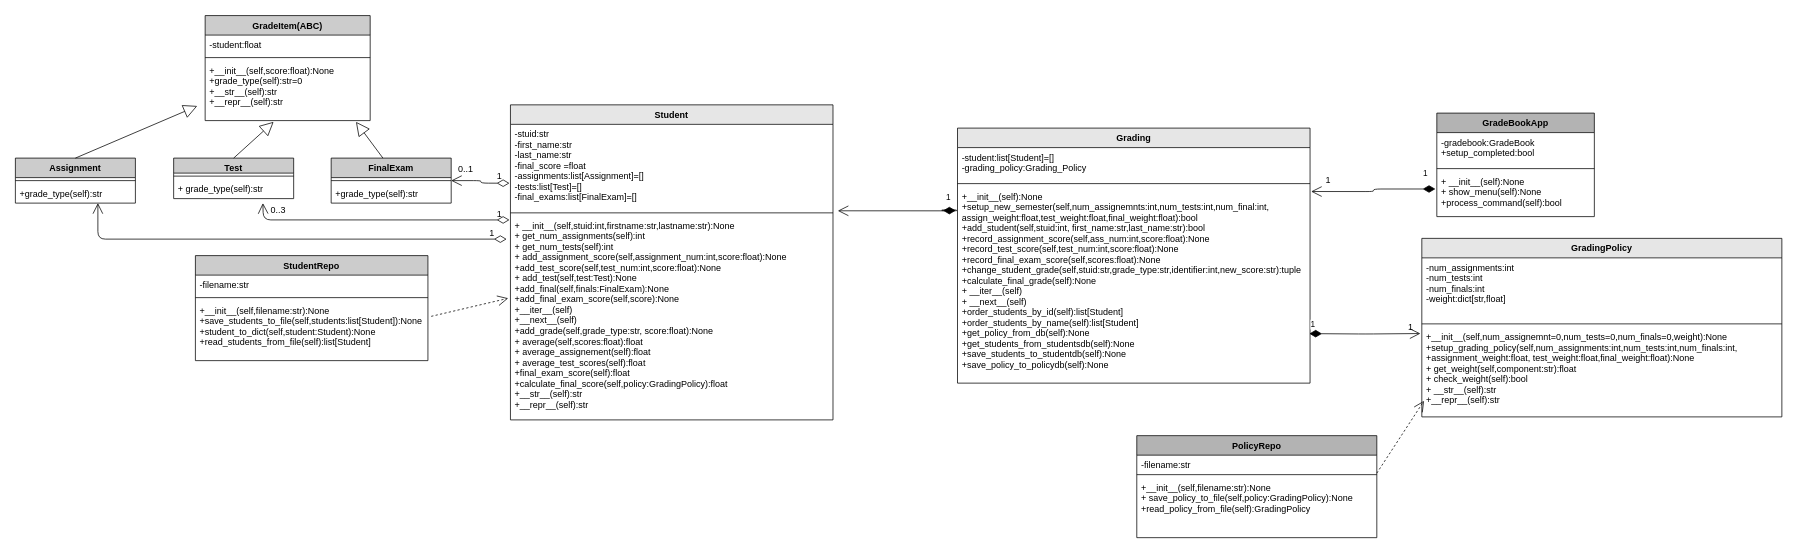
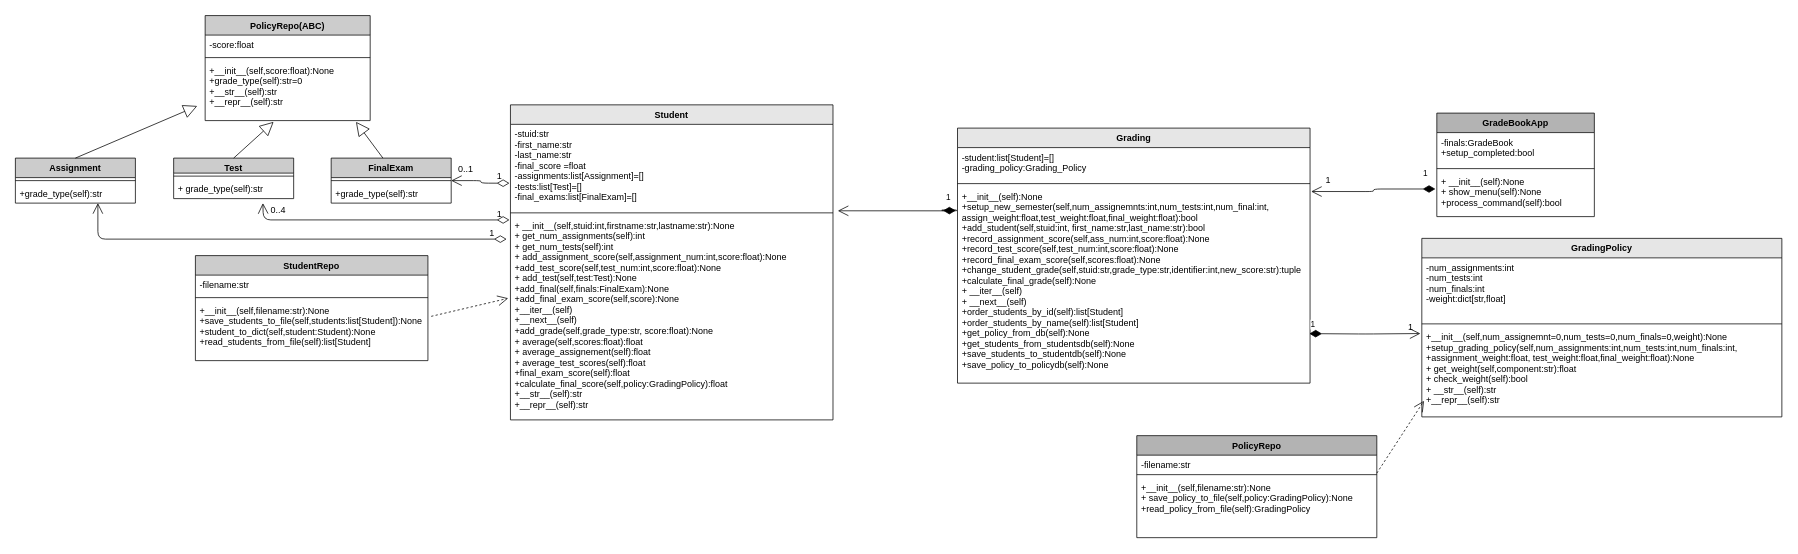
node "GradeItem(ABC)": label "GradeItem(ABC)" -> "PolicyRepo(ABC)"
node "-student:float": label "-student:float" -> "-score:float"
node "-gradebook:GradeBook +setup_completed:bool": label "-gradebook:GradeBook +setup_completed:bool" -> "-finals:GradeBook +setup_completed:bool"
node "0..3": label "0..3" -> "0..4"
